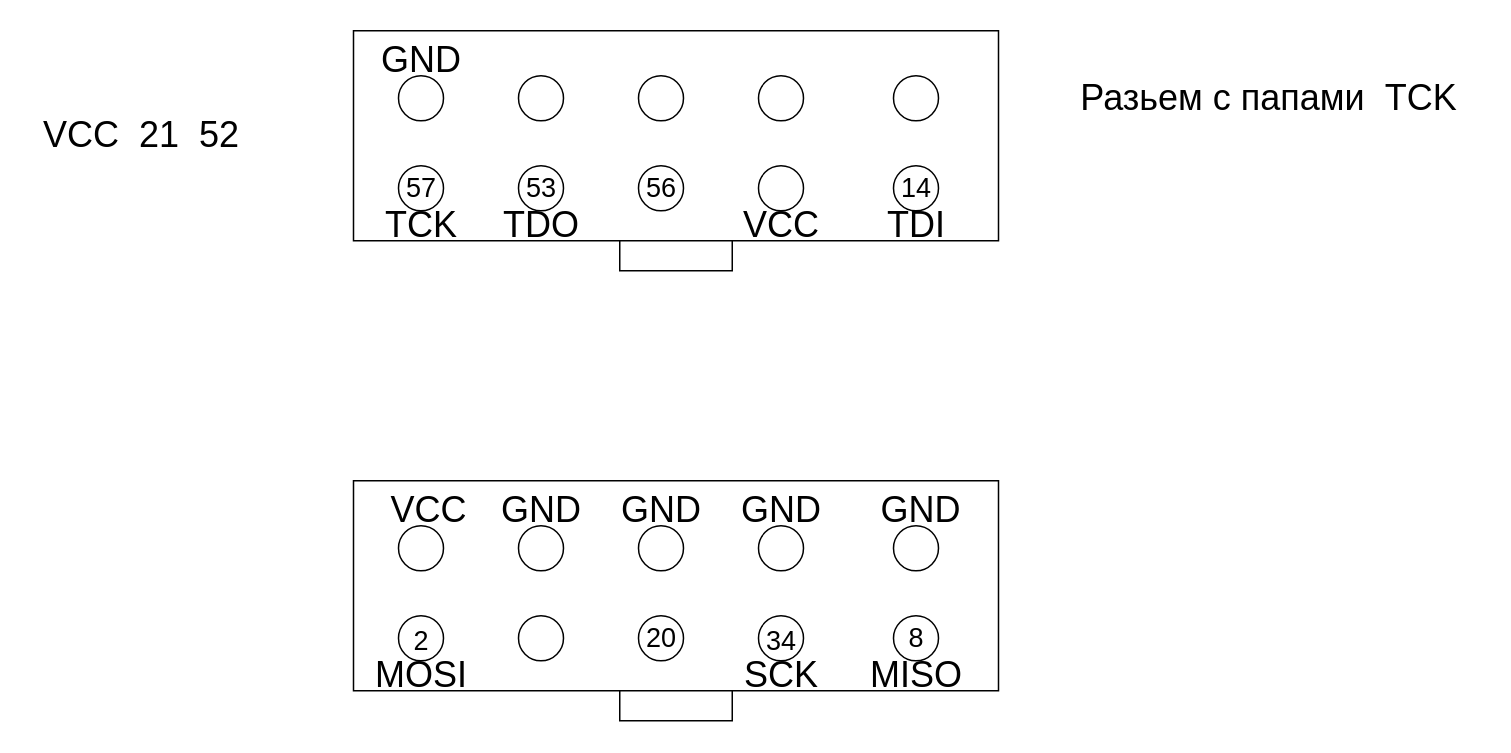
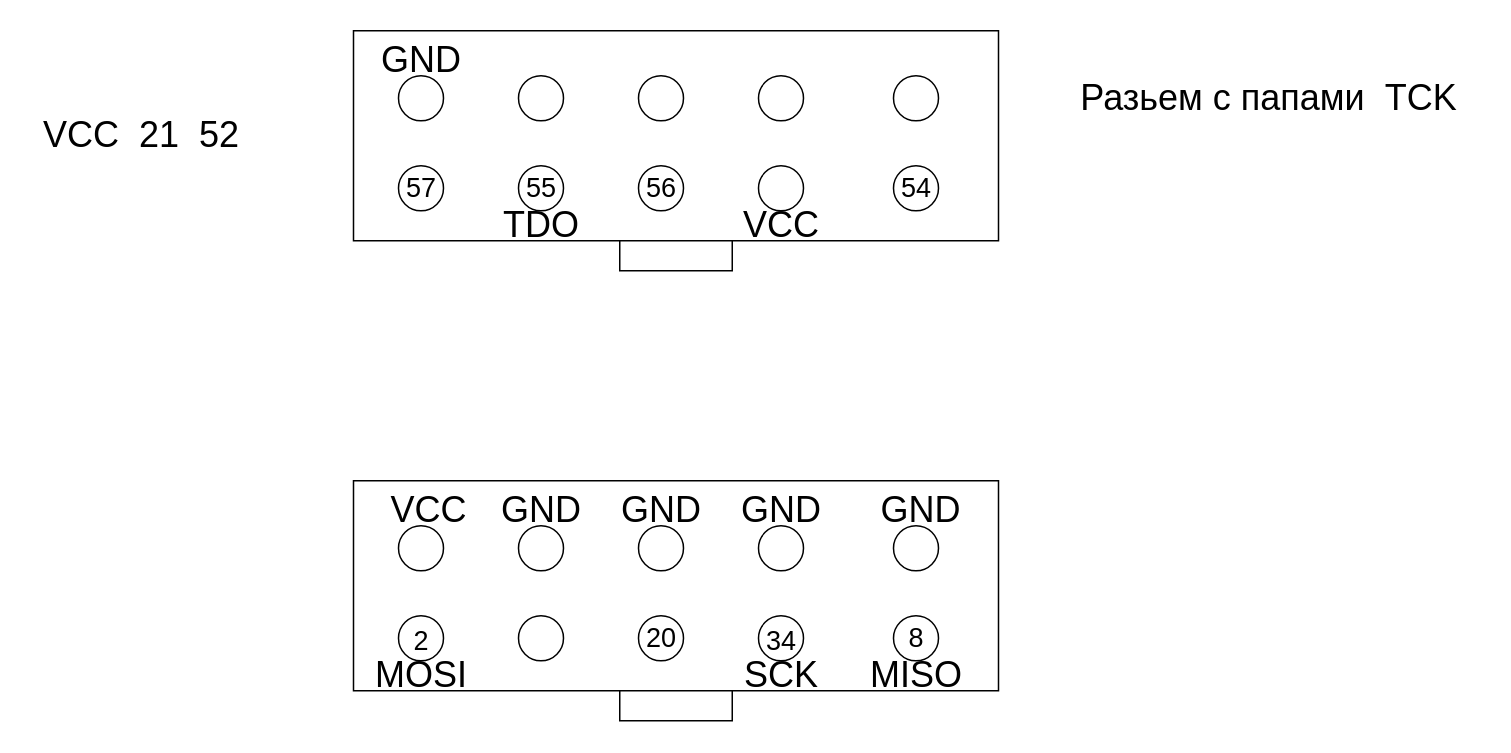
node "53": label "53" -> "55"
node "14": label "14" -> "54"
node "TCK": removed
node "TDI": removed
